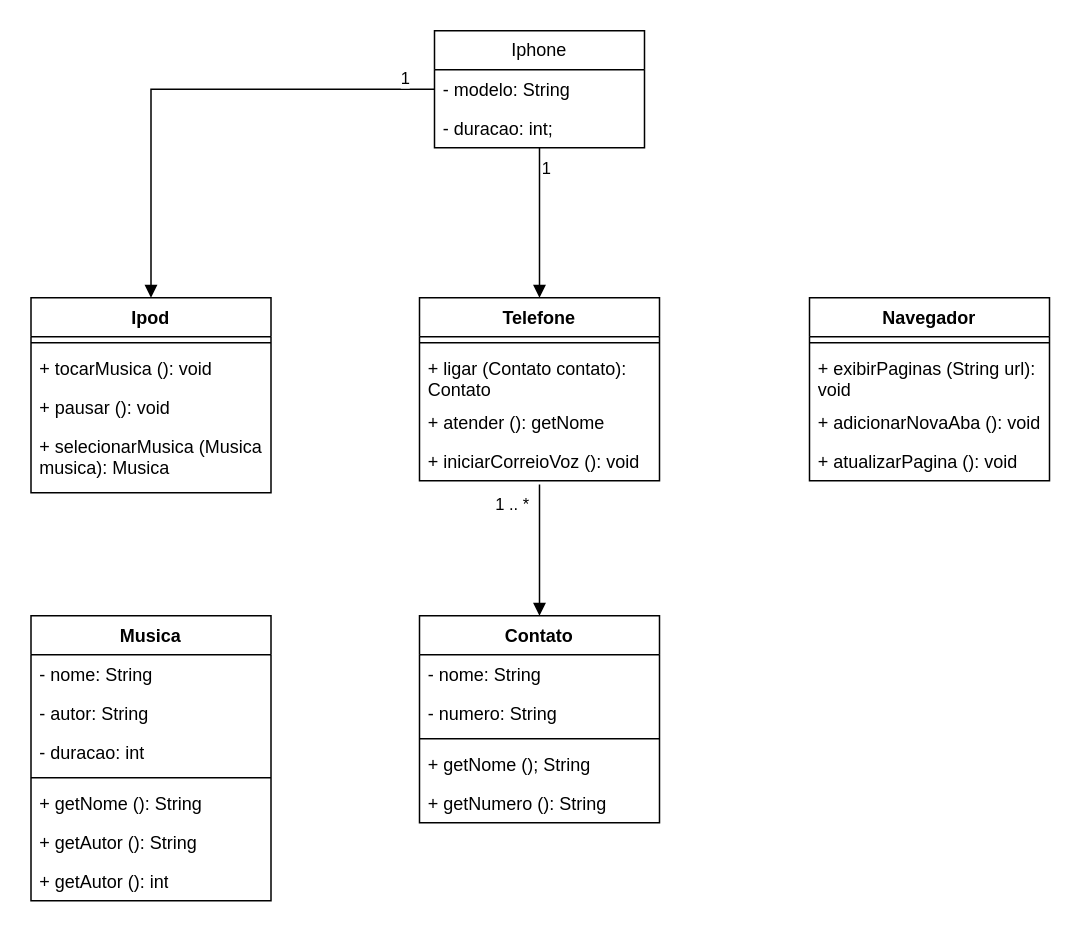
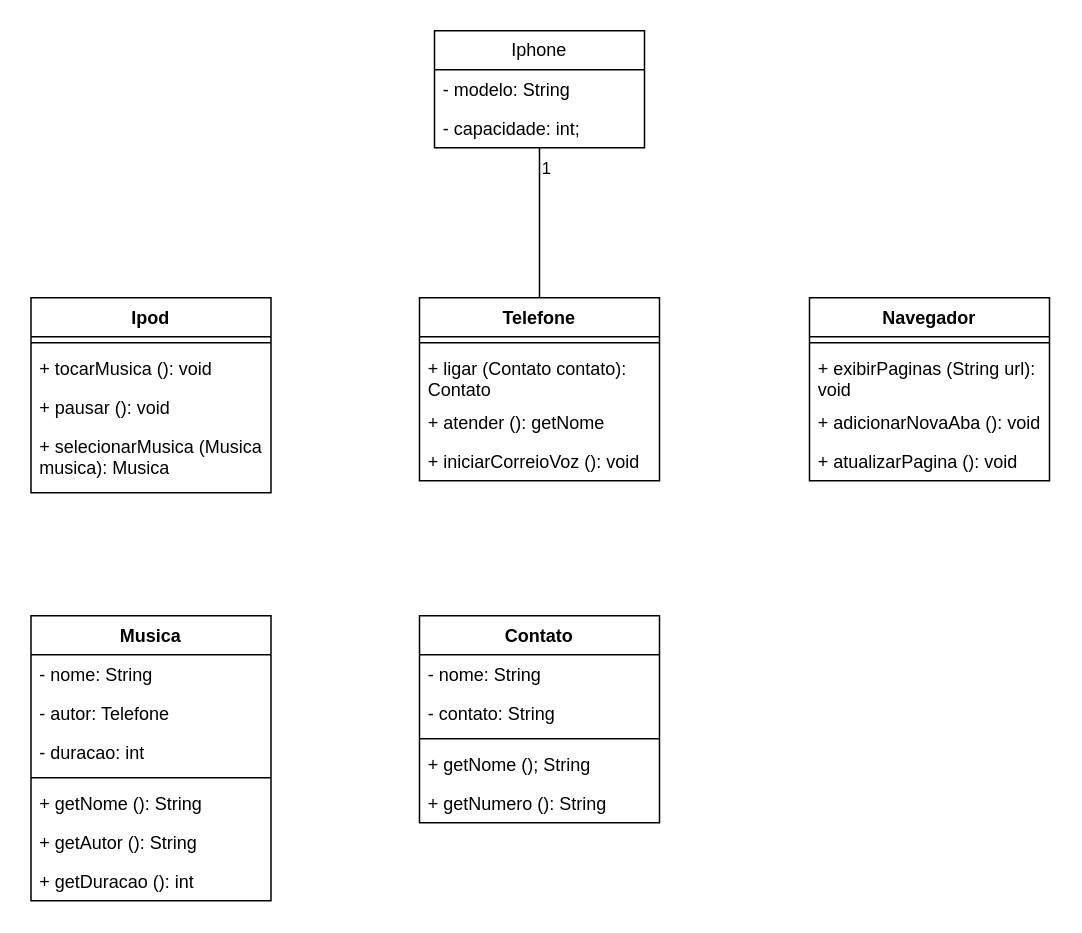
edge "- modelo: String" -> "Ipod": removed, label "1"
node "- duracao: int;": label "- duracao: int;" -> "- capacidade: int;"
edge "Iphone" -> "Telefone": arrowhead block -> none
edge "+ iniciarCorreioVoz (): void" -> "Contato": removed, label "1 .. *"
node "- autor: String": label "- autor: String" -> "- autor: Telefone"
node "- numero: String": label "- numero: String" -> "- contato: String"
node "+ getAutor (): int": label "+ getAutor (): int" -> "+ getDuracao (): int"
